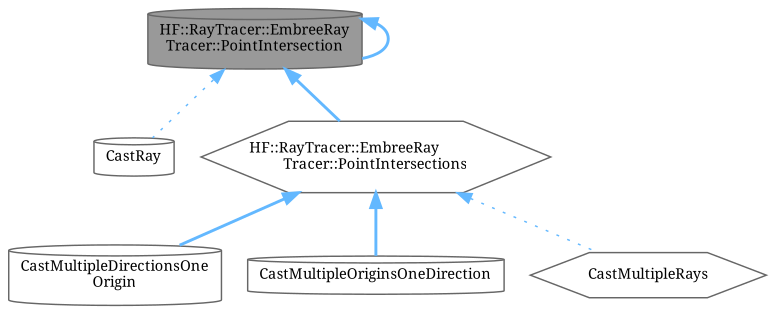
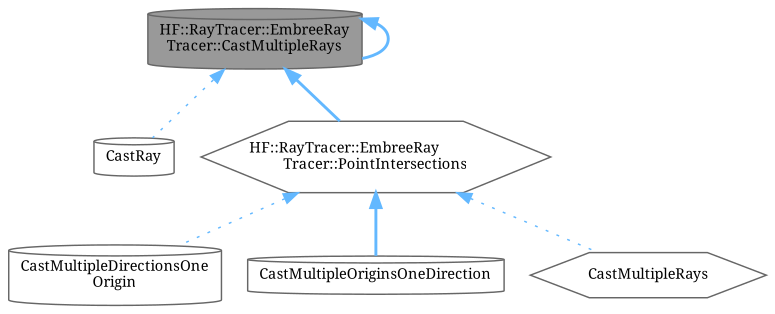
node "HF::RayTracer::EmbreeRay Tracer::PointIntersection": label "HF::RayTracer::EmbreeRay Tracer::PointIntersection" -> "HF::RayTracer::EmbreeRay Tracer::CastMultipleRays"
edge "CastMultipleDirectionsOne Origin" -> "HF::RayTracer::EmbreeRay Tracer::PointIntersections": style bold -> dotted
